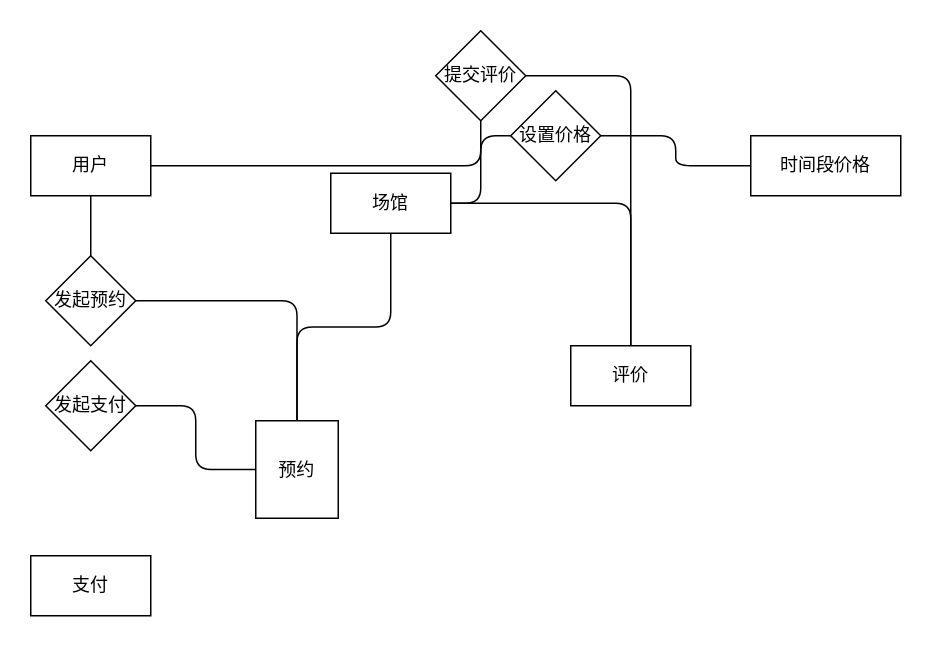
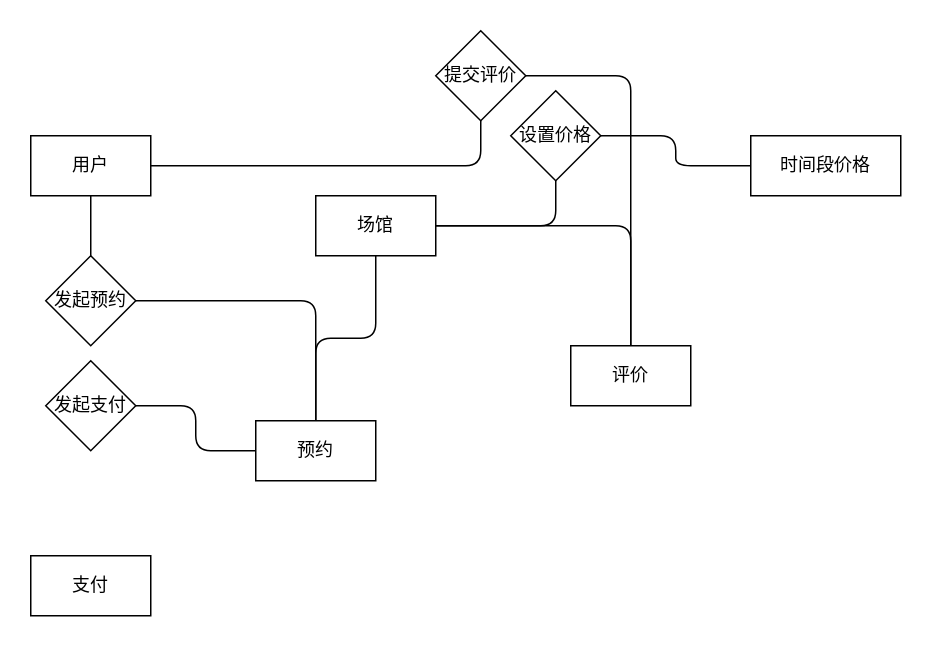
node "场馆": moved (391, 203) -> (376, 226)
node "预约": size 83x98 -> 120x60
